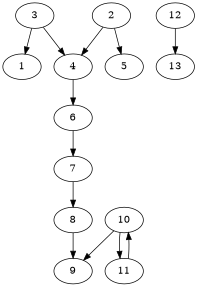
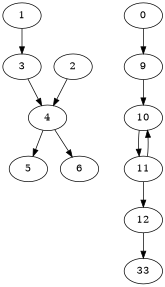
edge "3" -> "1": reversed
edge "2" -> "5": now "4" -> "5"
node "13": label "13" -> "33"
node "7": removed
edge "11" -> "12": added
node "8": label "8" -> "0"
edge "10" -> "9": reversed
